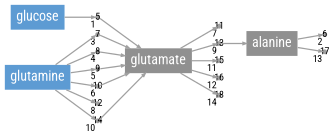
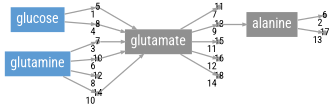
edge "glutamine" -> "8 4": now "glucose" -> "8 4"
node "9 5": removed
